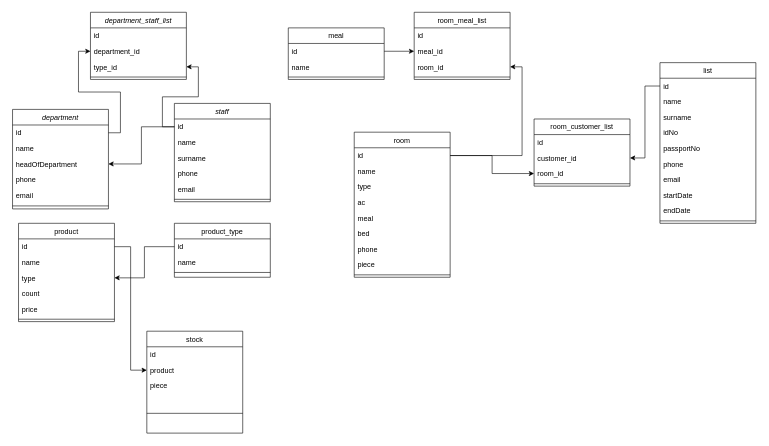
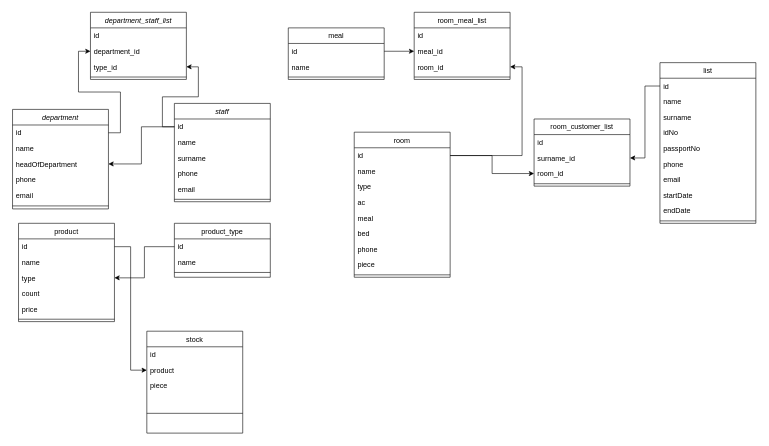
node "customer_id": label "customer_id" -> "surname_id"
